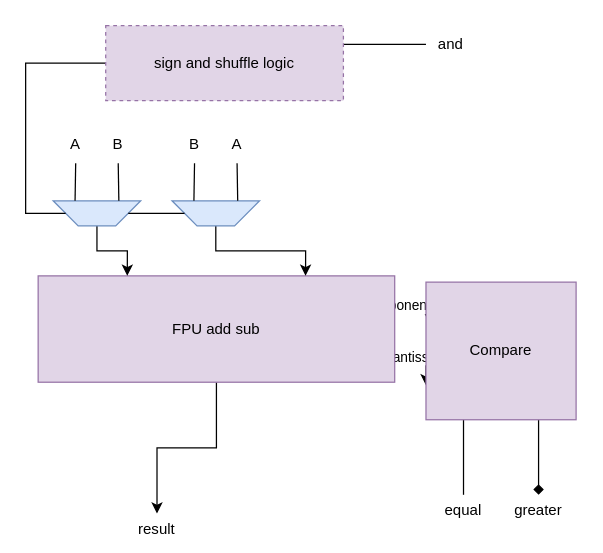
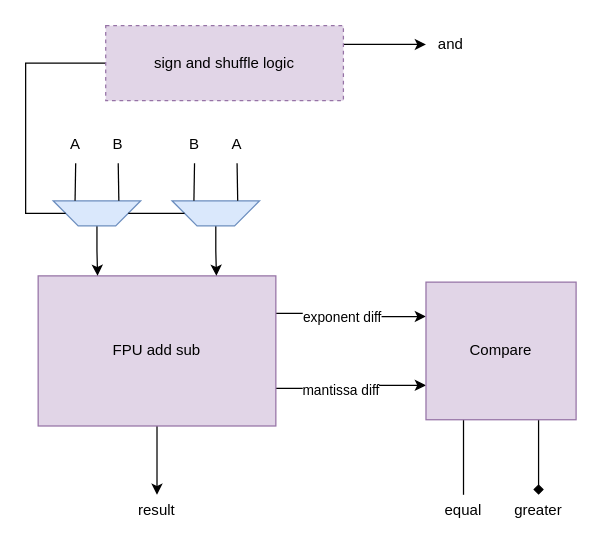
edge "and" -- "sign and shuffle logic": arrowhead none -> classic
node "FPU add sub": size 356x106 -> 238x150
node "result": moved (157, 529) -> (157, 510)
